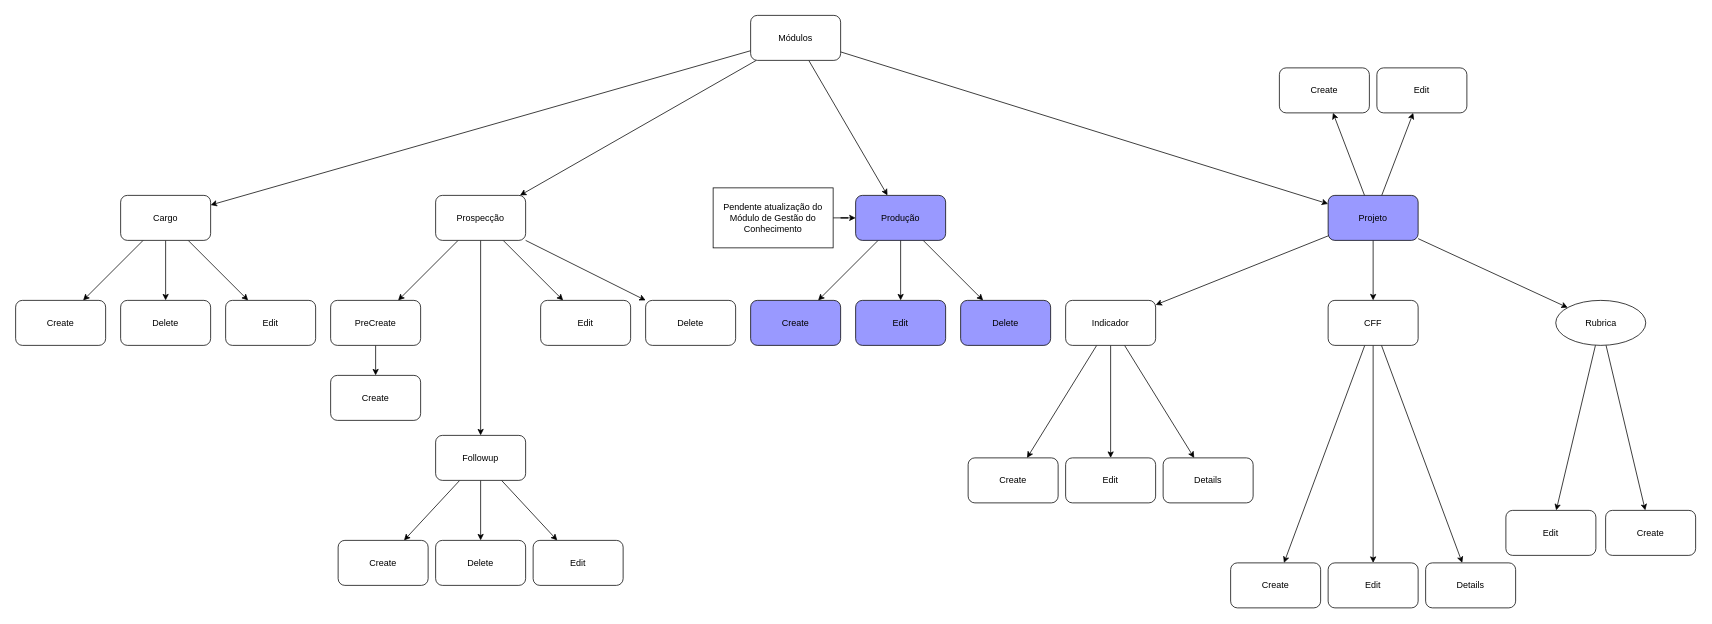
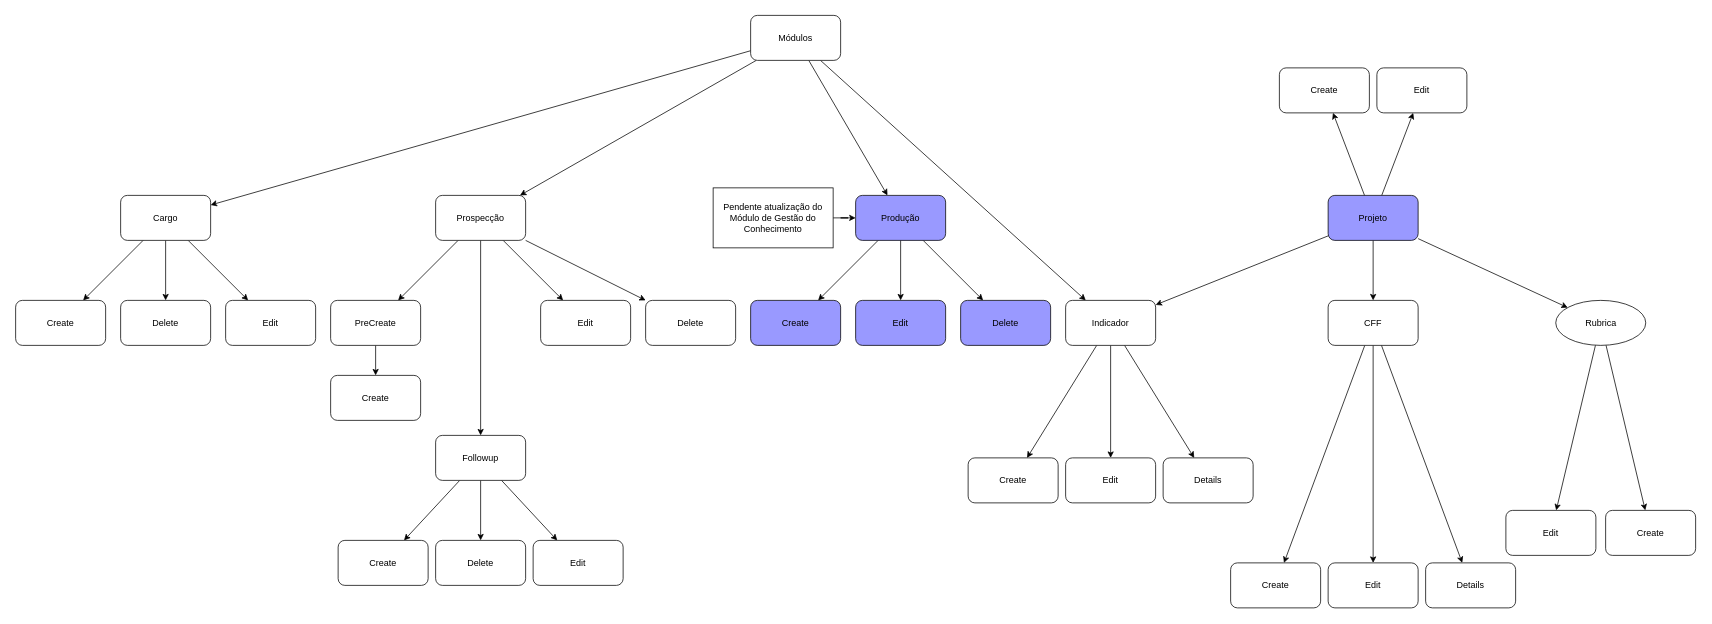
edge "Módulos" -> "Projeto": now "Módulos" -> "Indicador"
